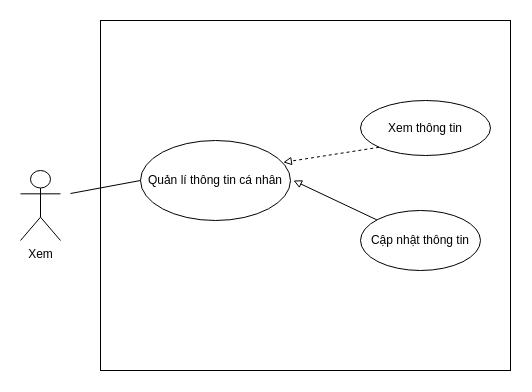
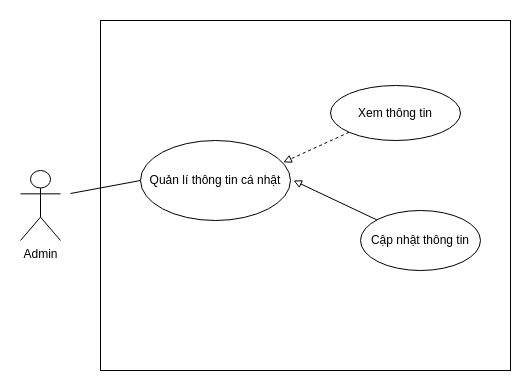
node "Xem thông tin": moved (426, 128) -> (396, 113)
node "Quản lí thông tin cá nhân": label "Quản lí thông tin cá nhân" -> "Quản lí thông tin cá nhật"
node "Xem": label "Xem" -> "Admin"
